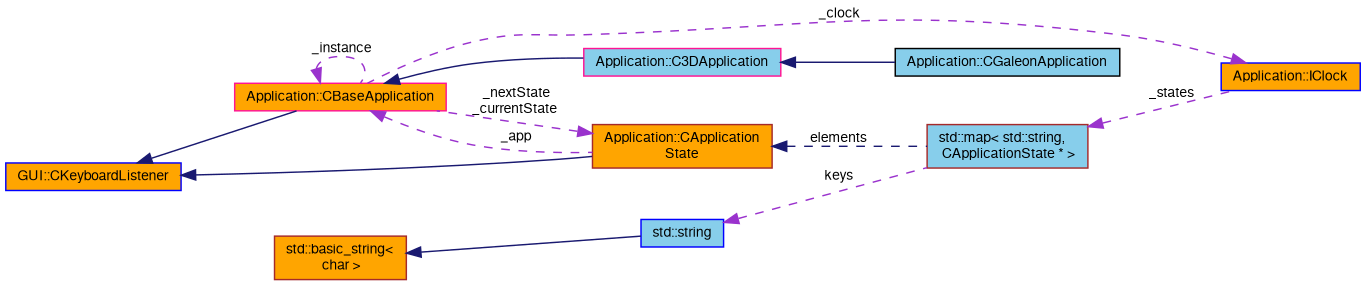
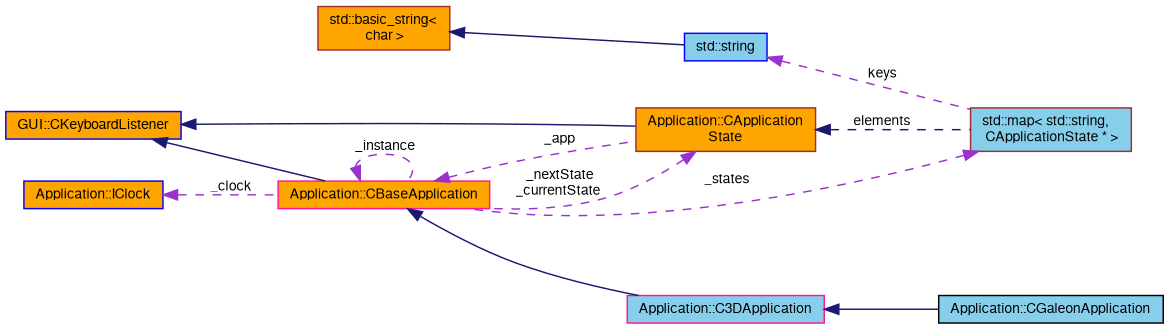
edge "Application::IClock" -> "std::map< std::string, CApplicationState * >": now "Application::CBaseApplication" -> "std::map< std::string, CApplicationState * >"
